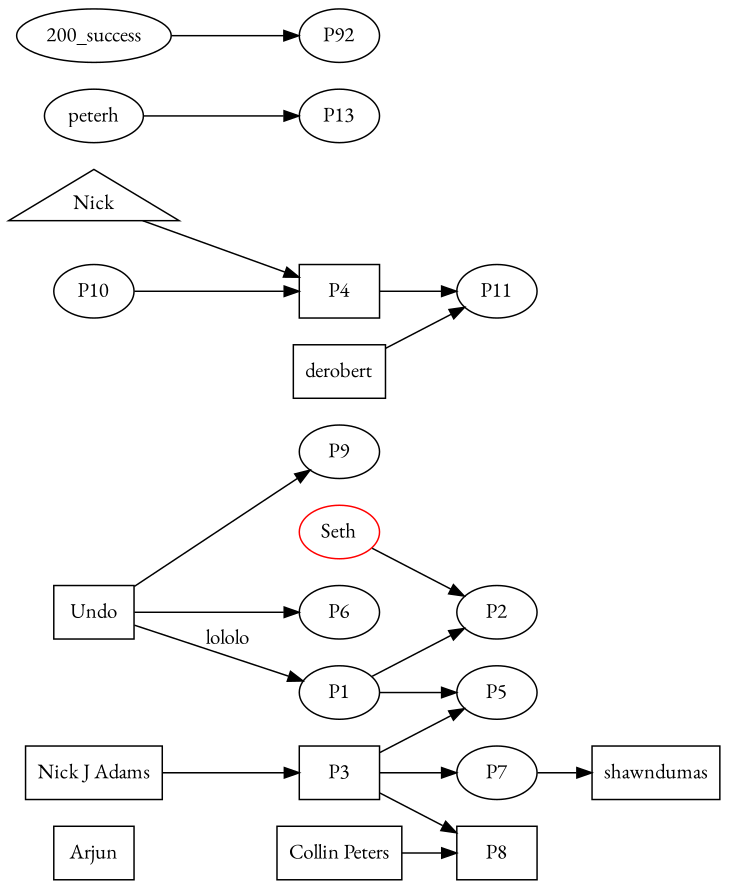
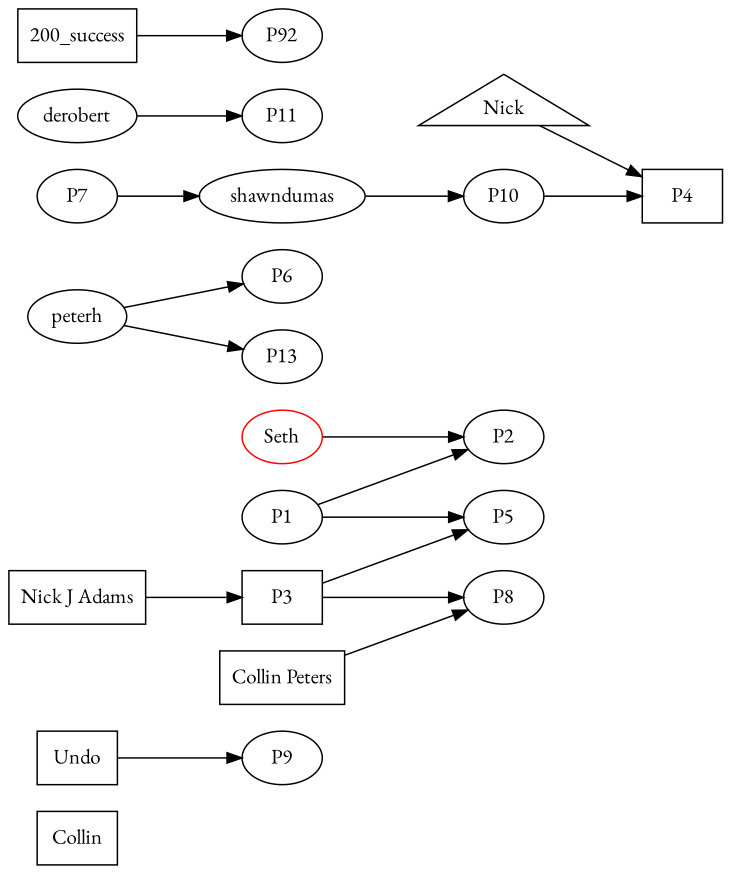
node "200_success": shape ellipse -> box
edge "shawndumas" -> "P10": added
edge "P4" -> "P11": removed
node "derobert": shape box -> ellipse
edge "Undo" -> "P6": now "peterh" -> "P6"
edge "Undo" -> "P1": removed, label "lololo"
edge "P3" -> "P7": removed
node "shawndumas": shape box -> ellipse
node "Arjun": label "Arjun" -> "Collin"
node "P8": shape box -> ellipse
